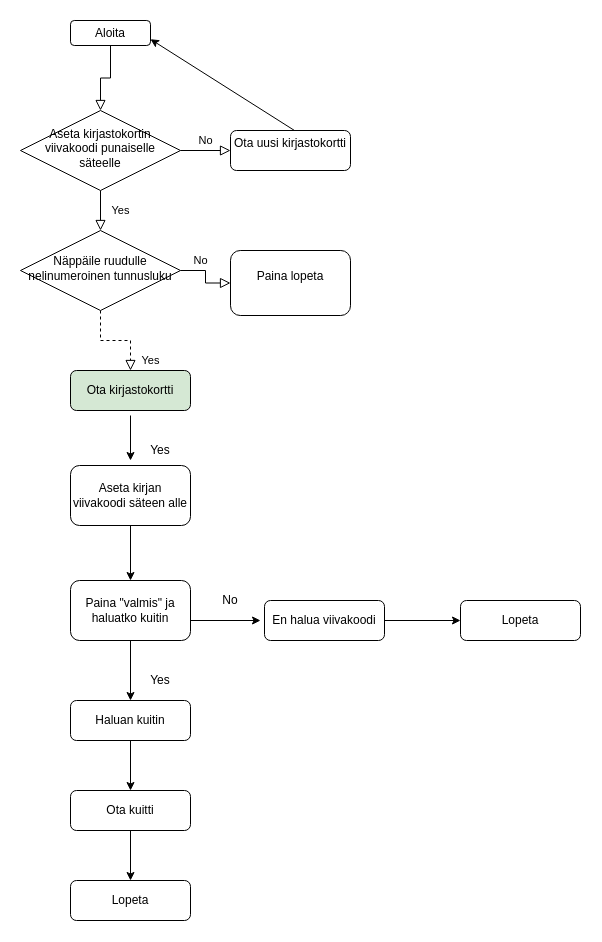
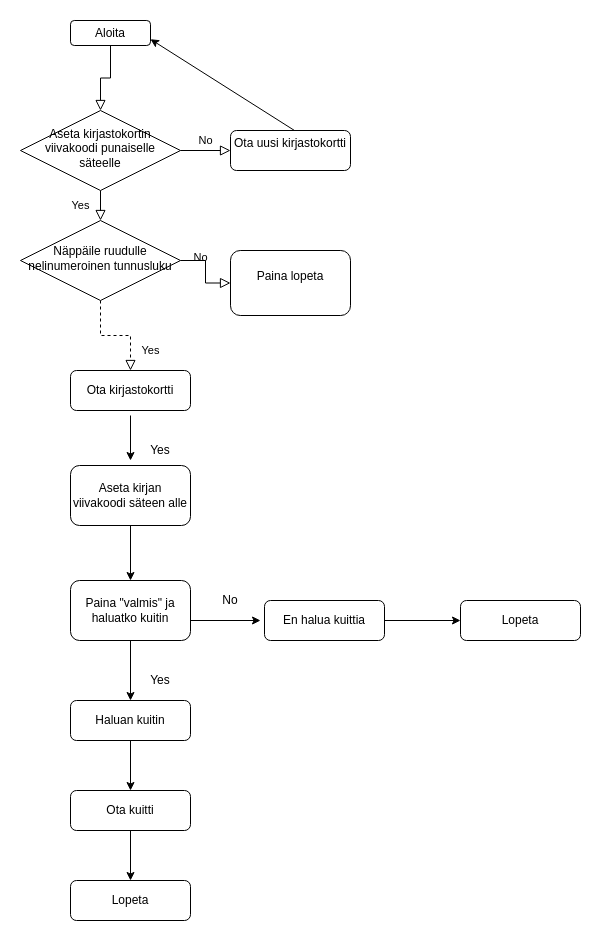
node "Näppäile ruudulle nelinumeroinen tunnusluku": moved (101, 271) -> (101, 261)
node "Ota kirjastokortti": fillcolor #d5e8d4 -> #ffffff
node "En halua viivakoodi": label "En halua viivakoodi" -> "En halua kuittia"
